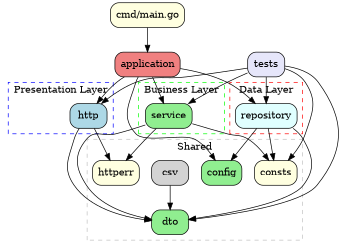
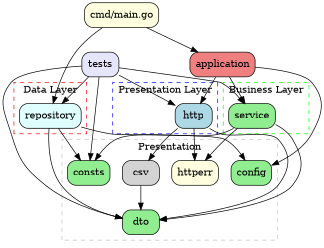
edge "application" -> "repository": now "cmd/main.go" -> "repository"
edge "http" -> "csv": added
cluster "Shared": label "Shared" -> "Presentation"
node "consts": fillcolor lightyellow -> lightgreen
